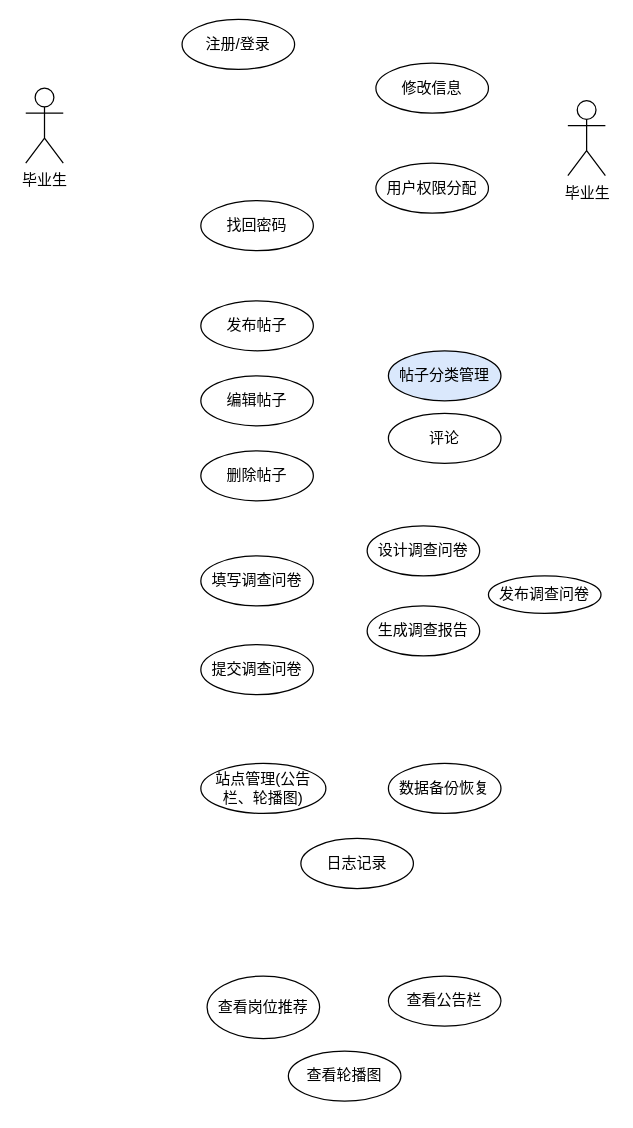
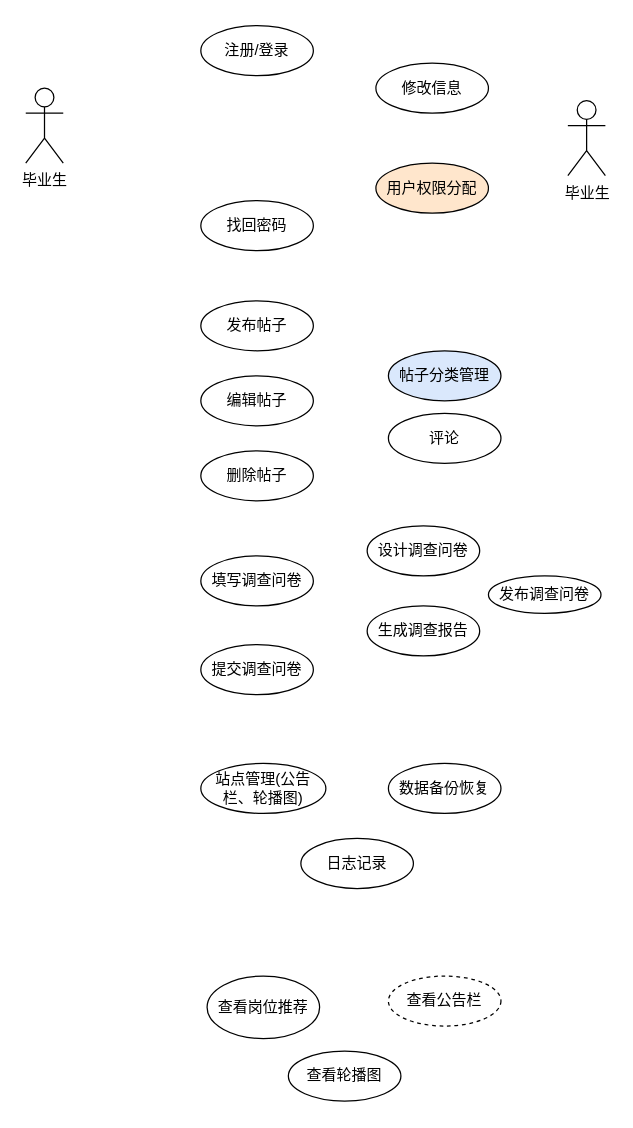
node "注册/登录": moved (238, 44) -> (257, 51)
node "用户权限分配": fillcolor #ffffff -> #ffe6cc
node "查看公告栏": style solid -> dashed
